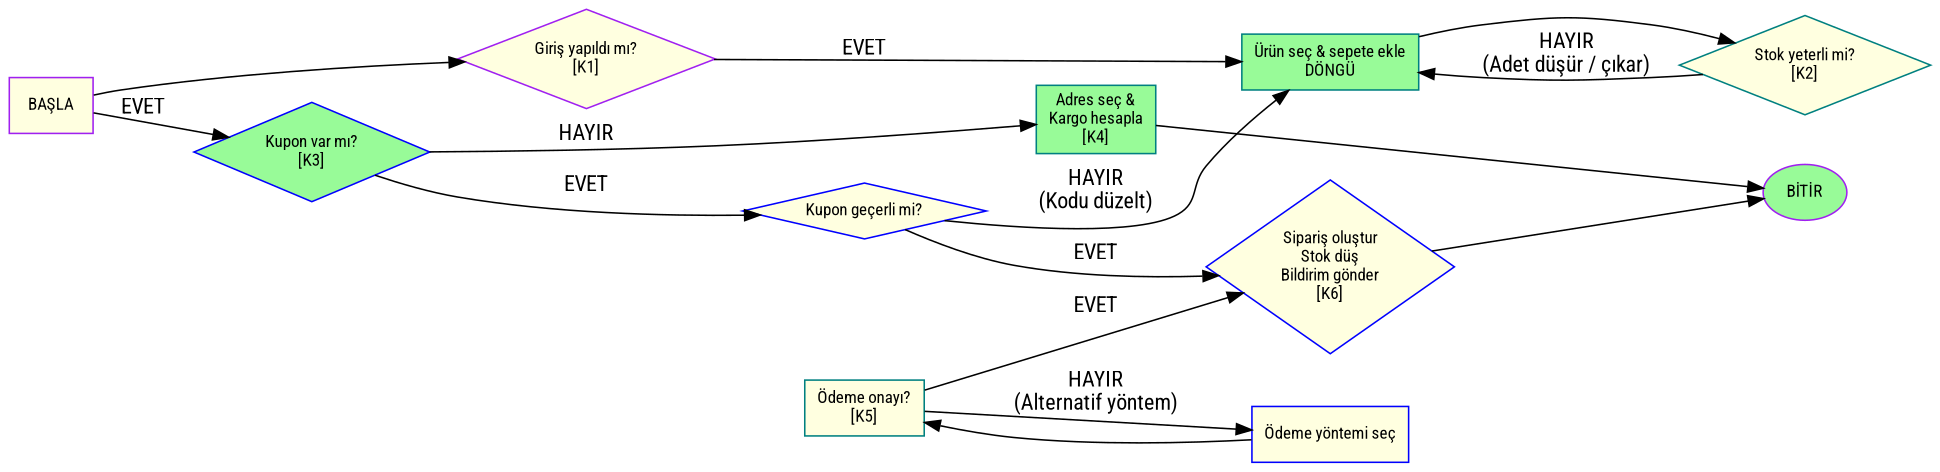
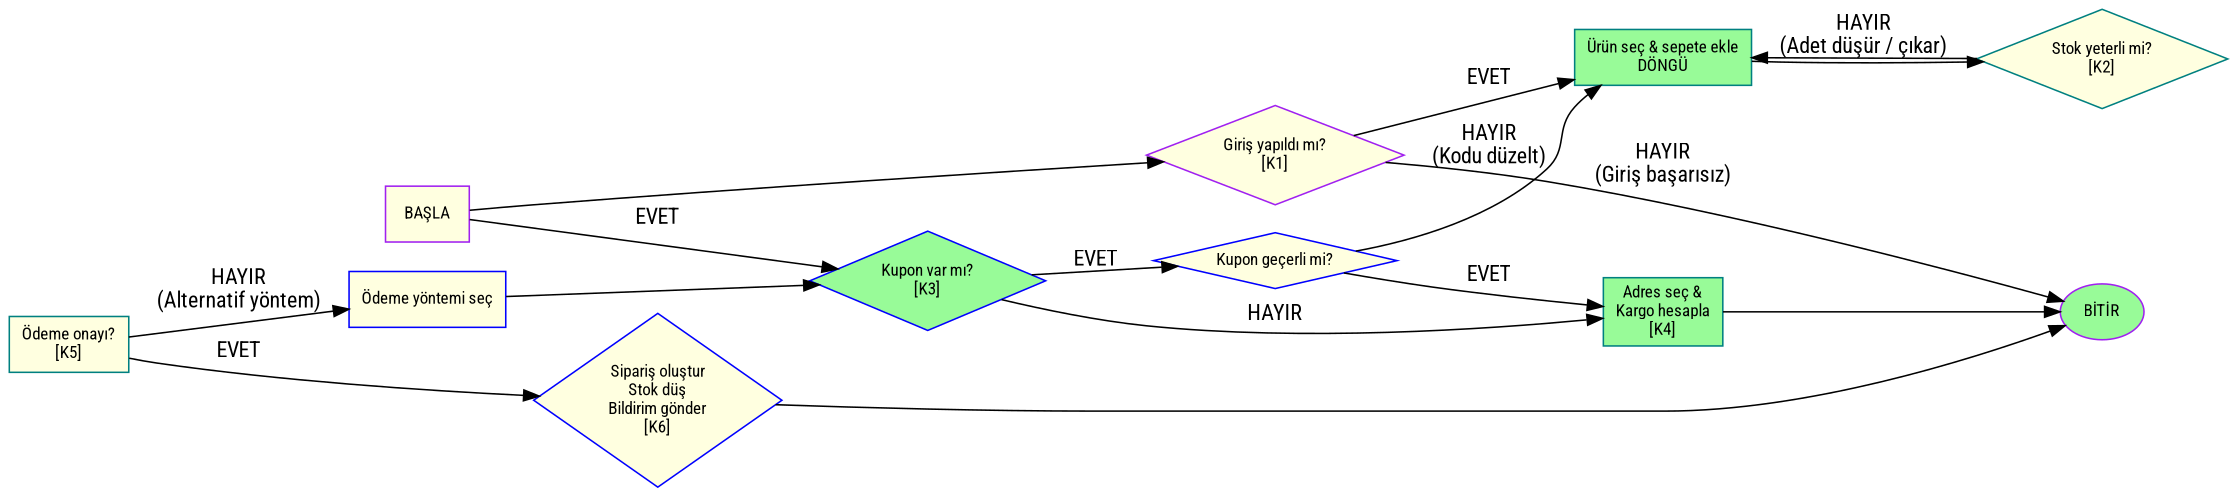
edge "Giriş yapıldı mı? [K1]" -> "BİTİR": added, label "HAYIR (Giriş başarısız)"
edge "Kupon geçerli mi?" -> "Sipariş oluştur Stok düş Bildirim gönder [K6]": now "Kupon geçerli mi?" -> "Adres seç & Kargo hesapla [K4]"
edge "Ödeme yöntemi seç" -> "Ödeme onayı? [K5]": now "Ödeme yöntemi seç" -> "Kupon var mı? [K3]"
